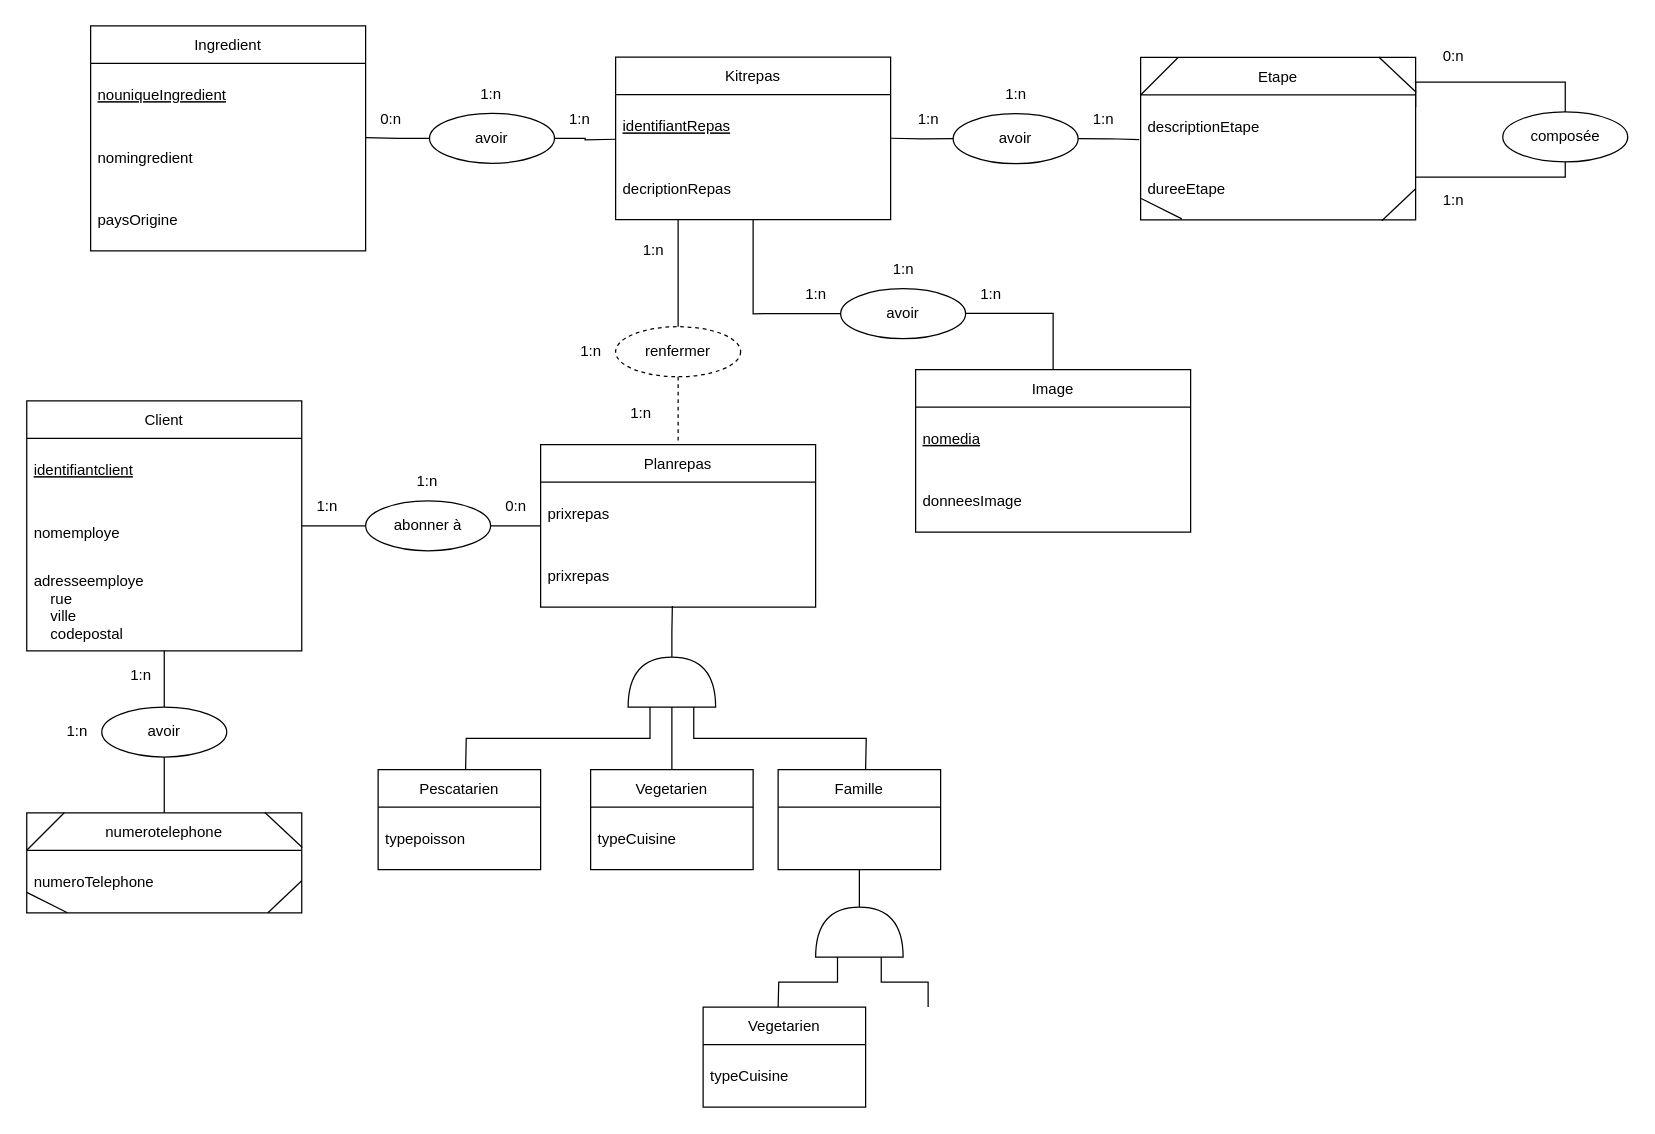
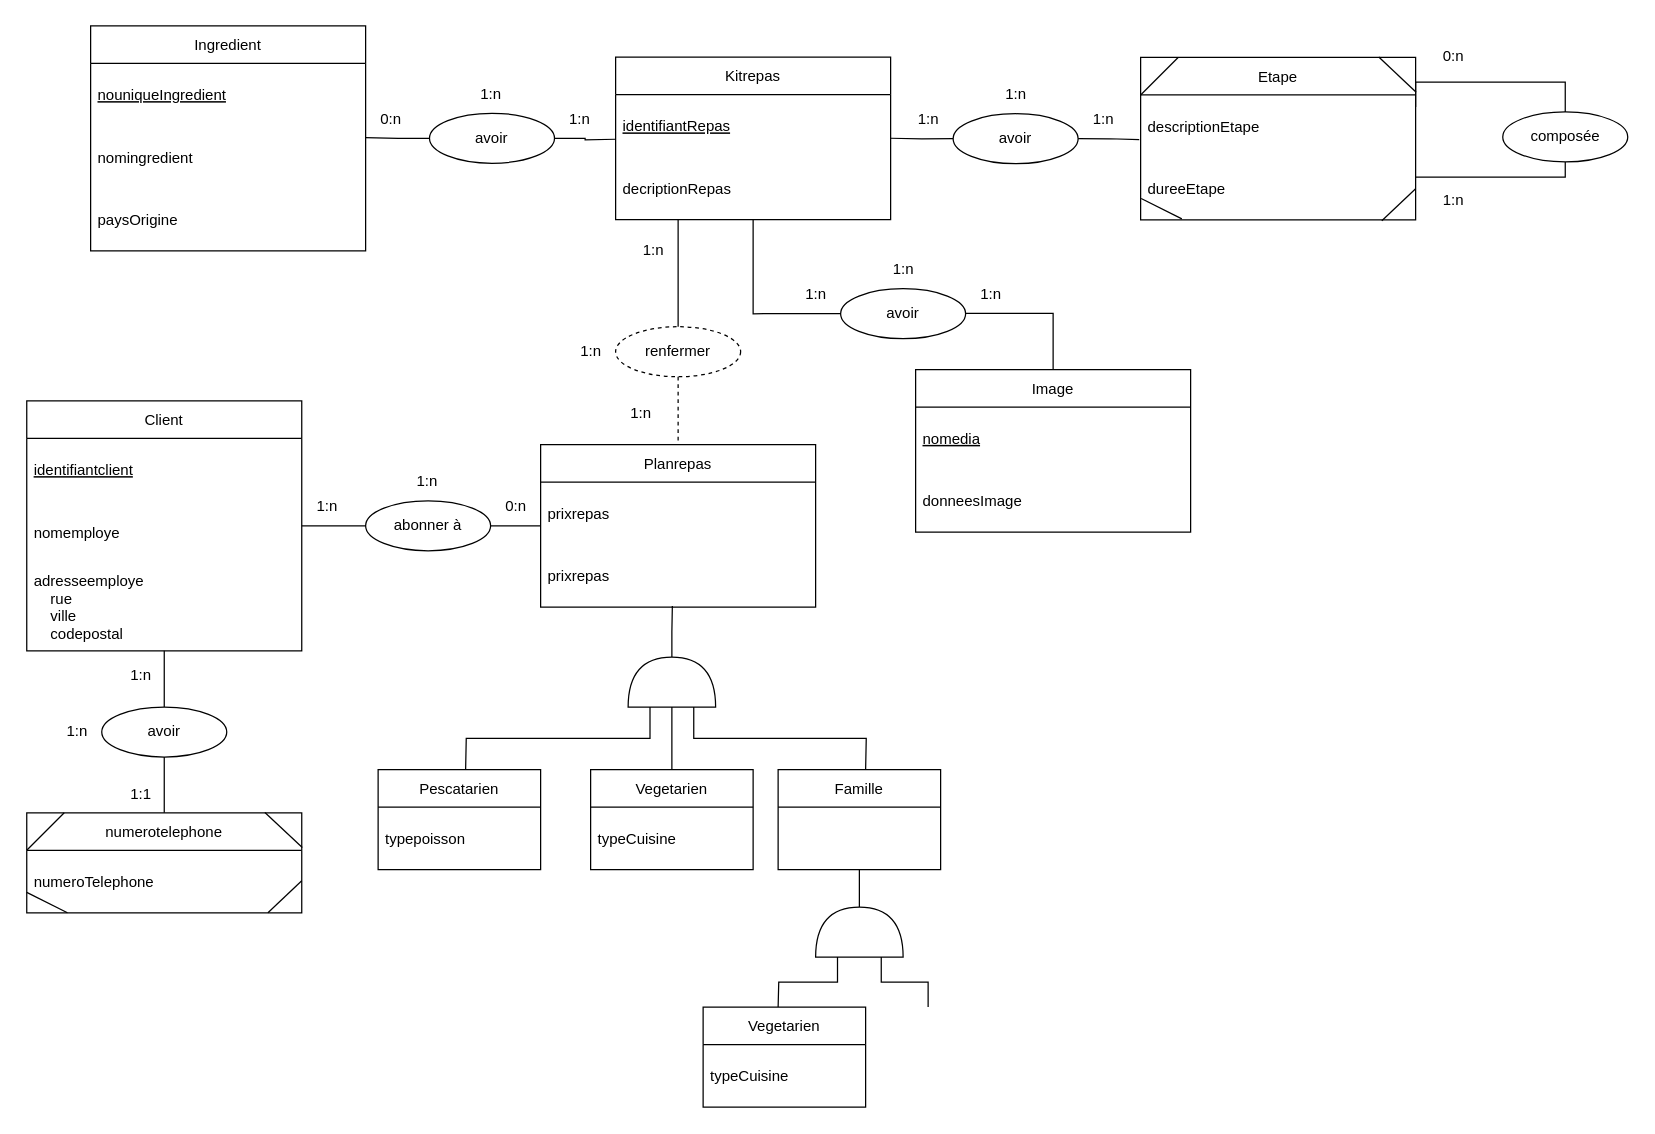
node "1:1": added
